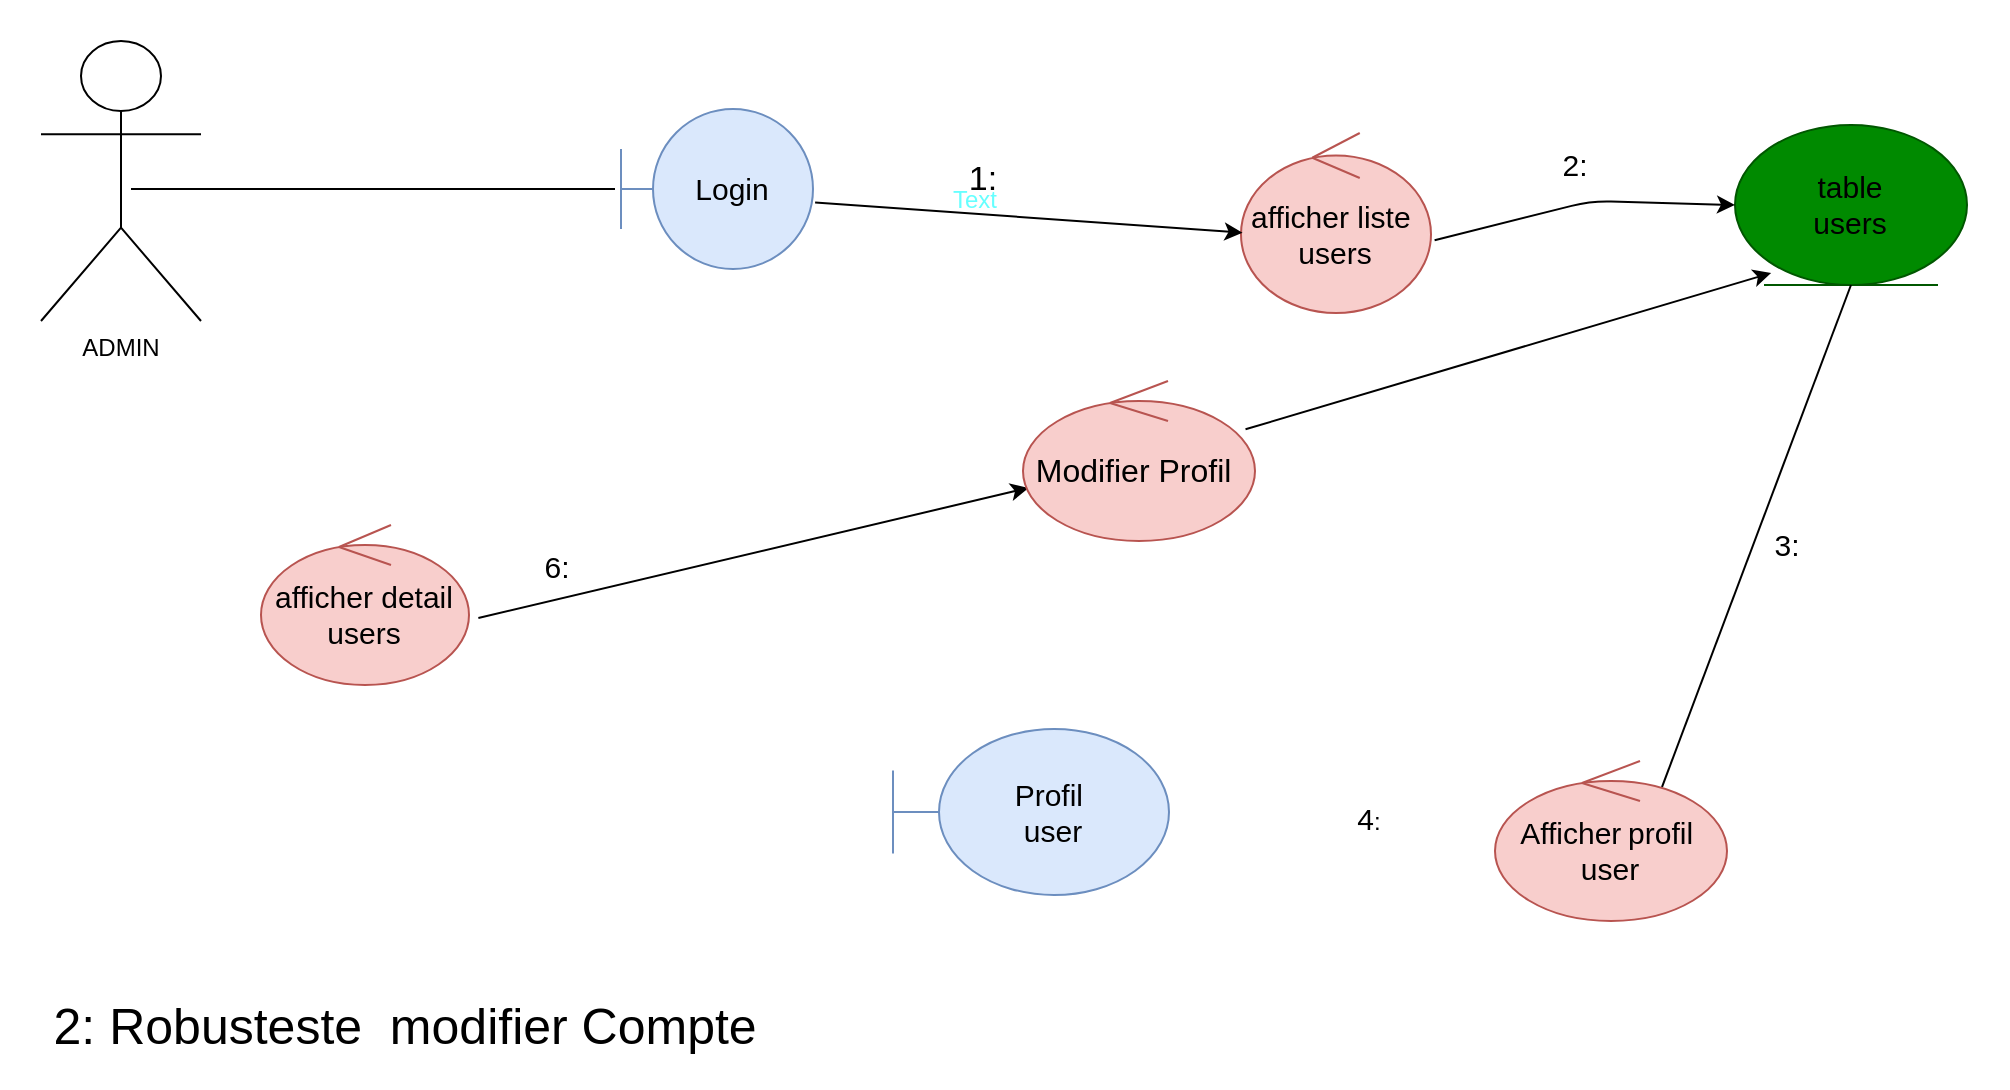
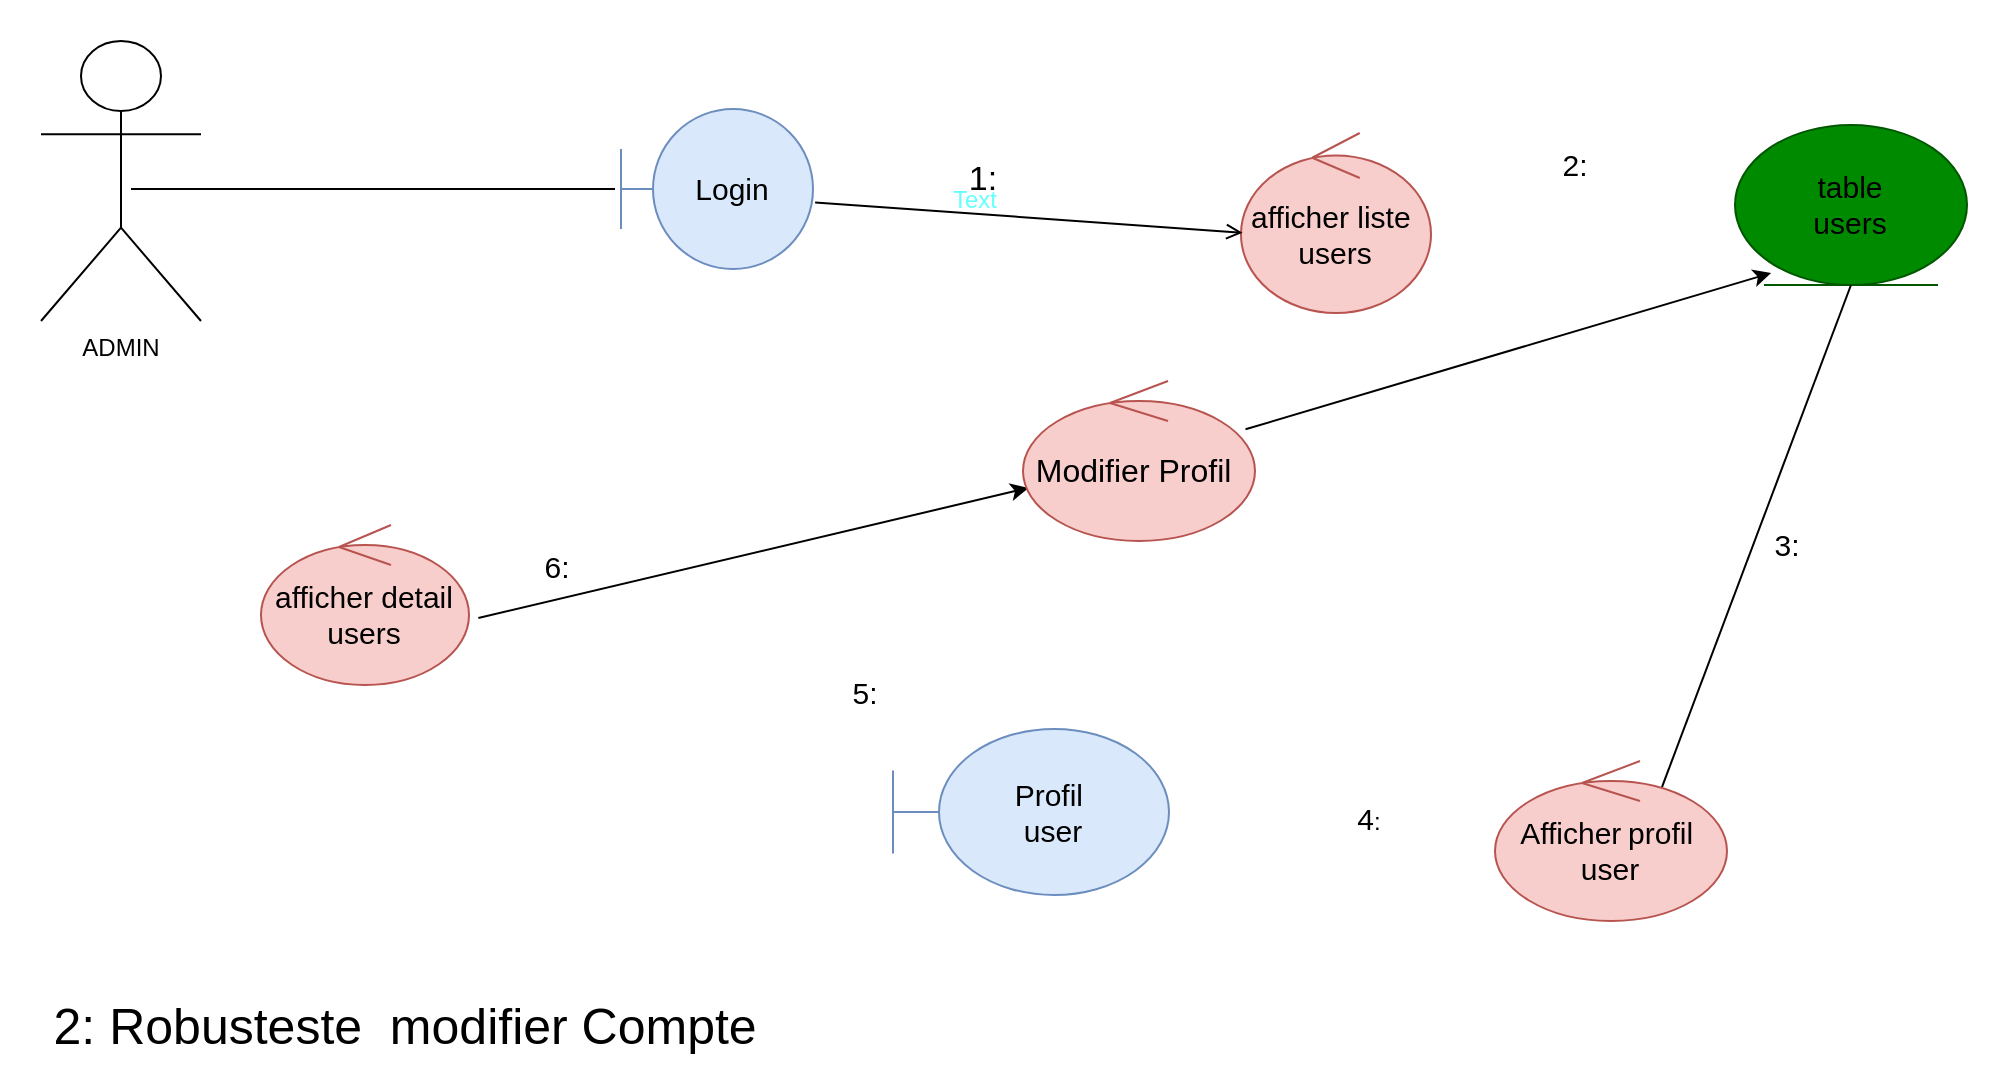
edge "afficher liste users" -> "table users": removed
edge "Login" -> "afficher liste users": arrowhead classic -> open
node "5:": added
